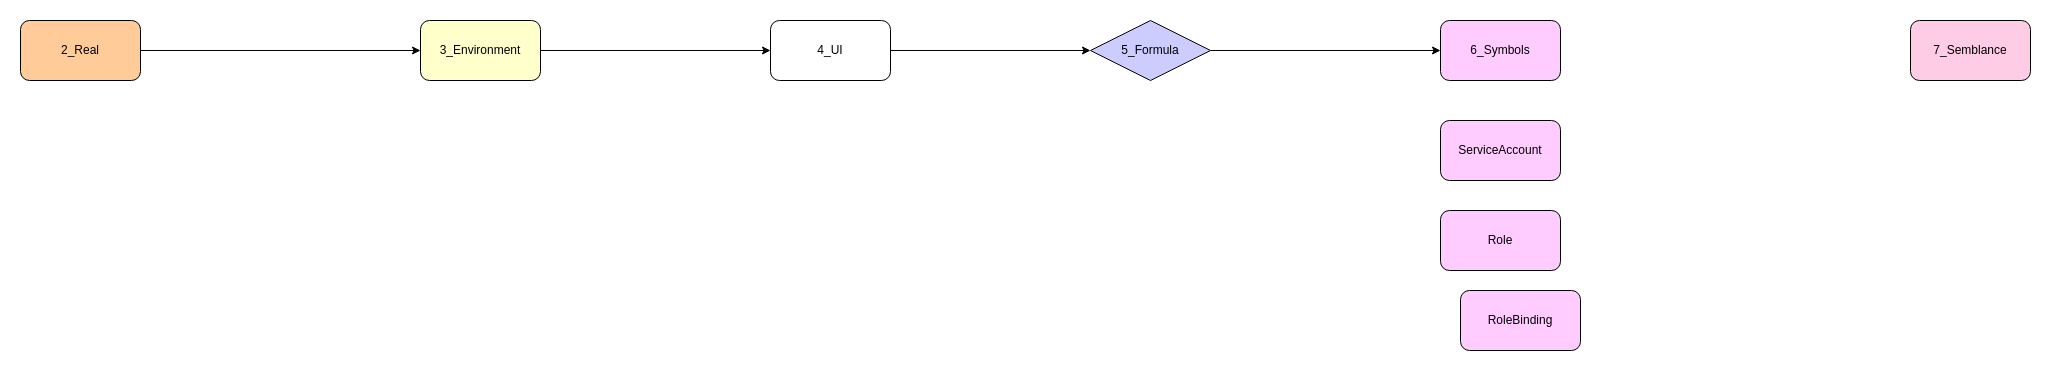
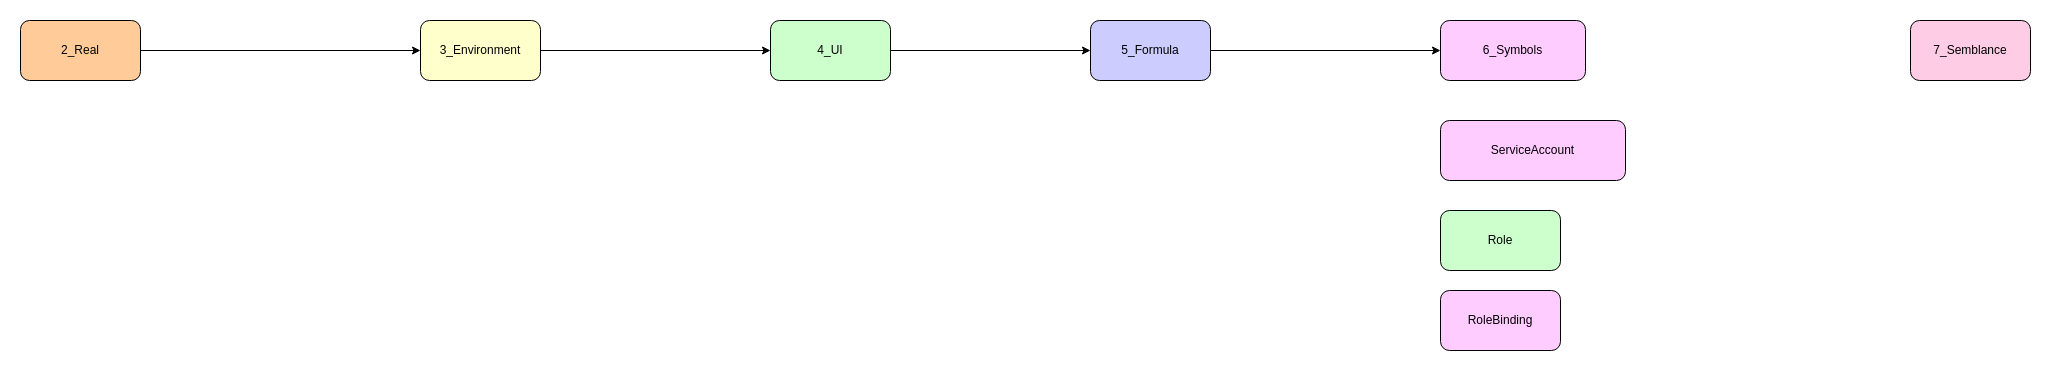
node "4_UI": fillcolor #ffffff -> #ccffcc
node "5_Formula": shape diamond -> rounded rectangle
node "6_Symbols": size 120x60 -> 145x60
node "ServiceAccount": size 120x60 -> 185x60
node "Role": fillcolor #ffccff -> #ccffcc
node "RoleBinding": moved (1521, 321) -> (1501, 321)
